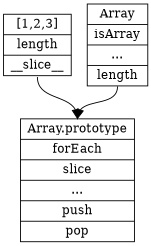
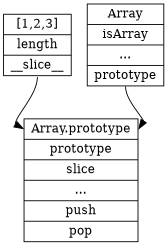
node "Array": text "length" -> "prototype"
node "Array.prototype": text "forEach" -> "prototype"
